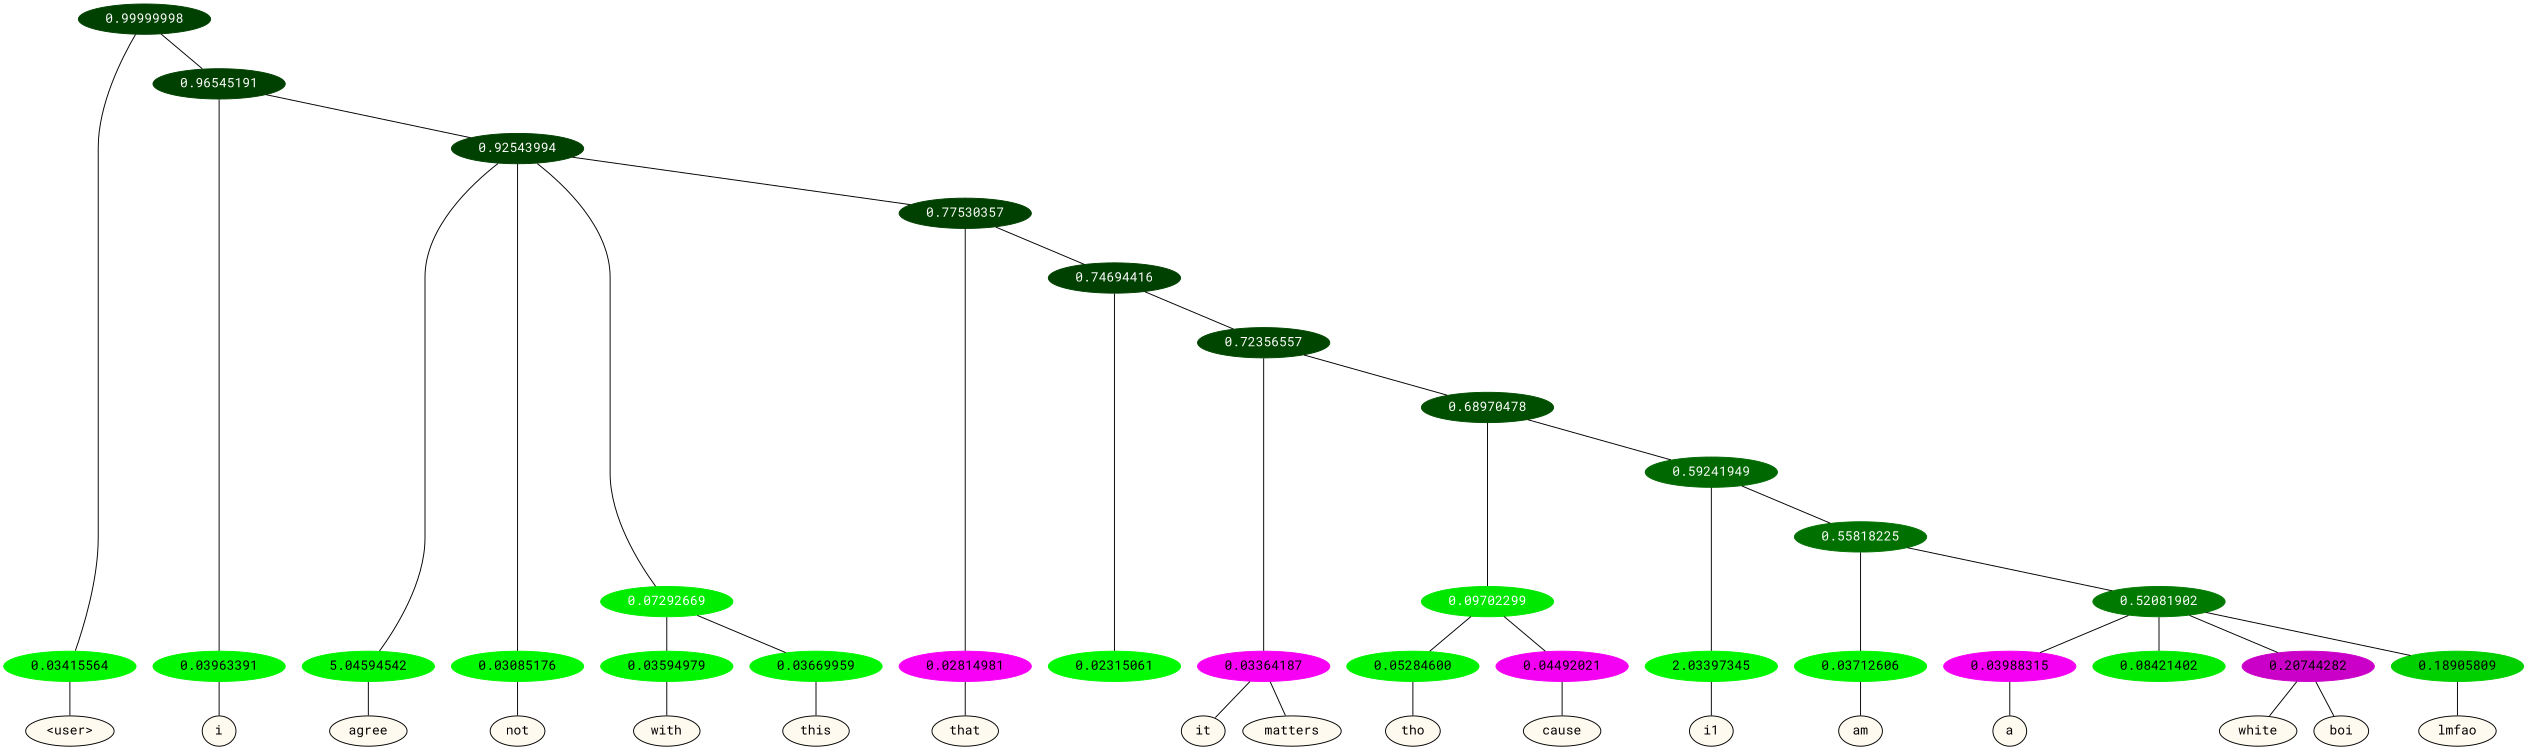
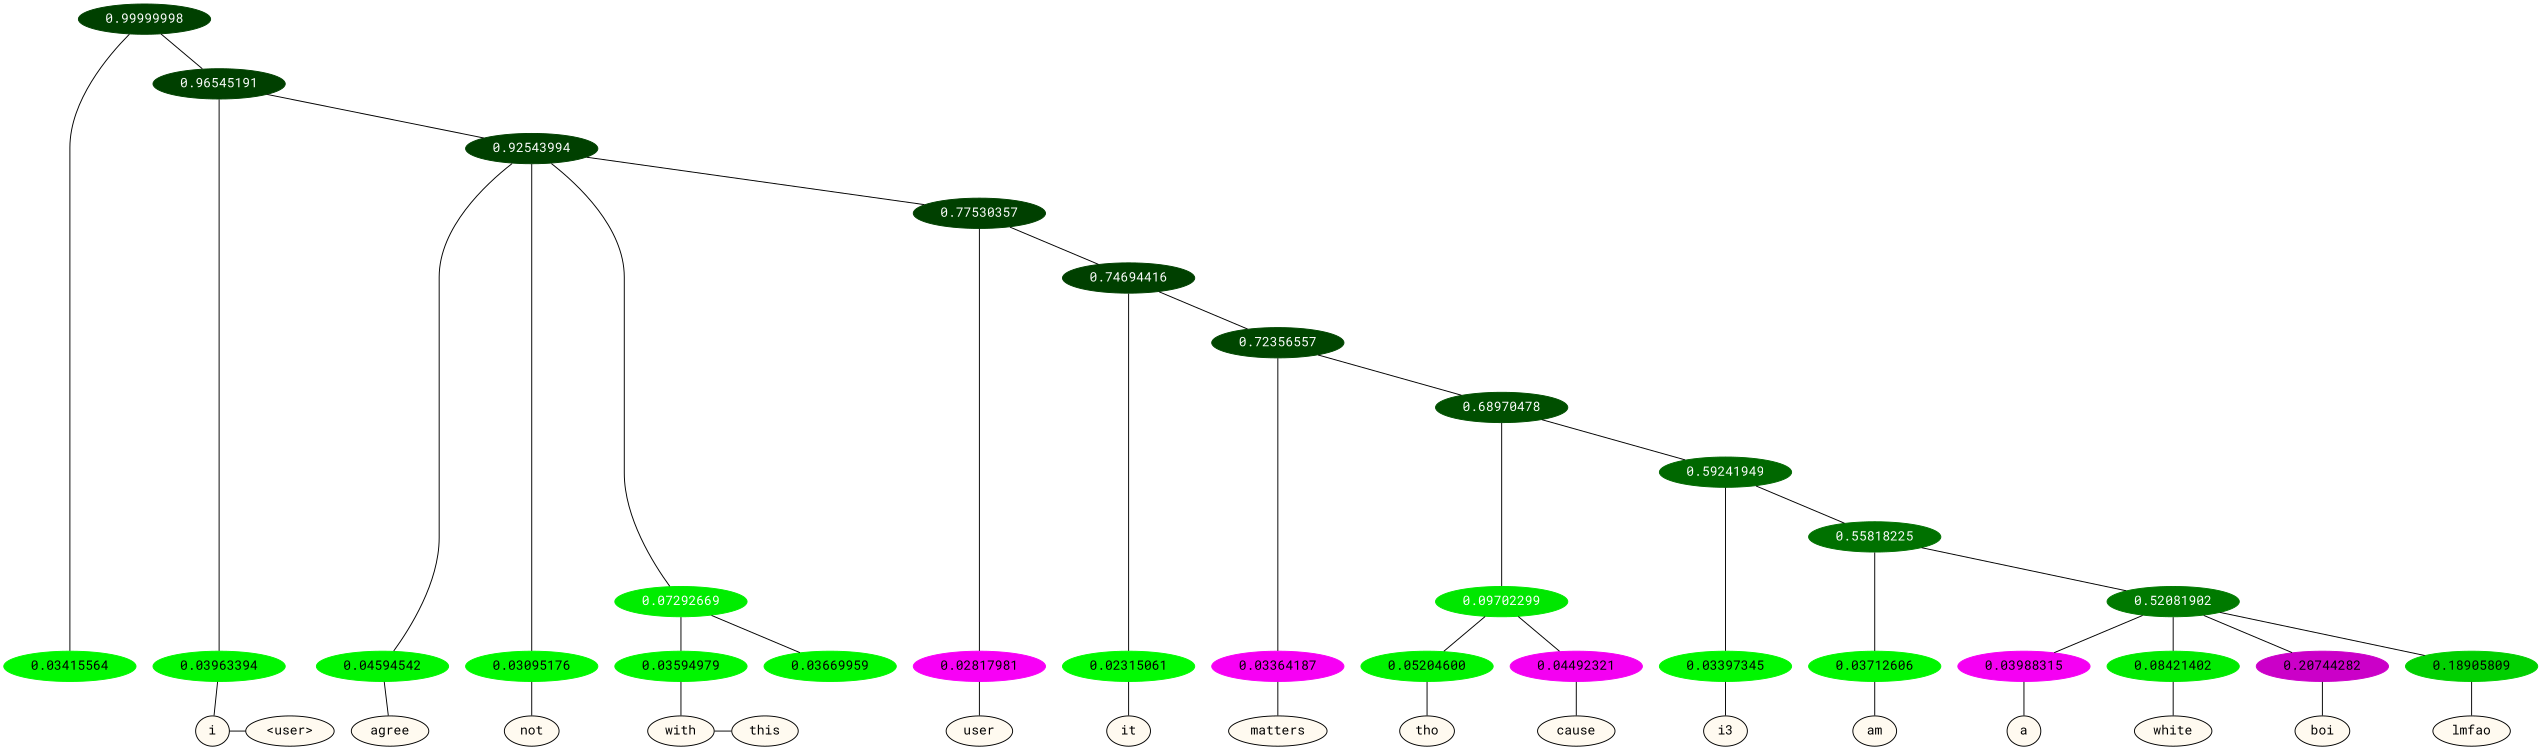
node "0.03963391": label "0.03963391" -> "0.03963394"
node "5.04594542": label "5.04594542" -> "0.04594542"
node "0.03085176": label "0.03085176" -> "0.03095176"
node "0.02814981": label "0.02814981" -> "0.02817981"
node "0.05284600": label "0.05284600" -> "0.05204600"
node "0.04492021": label "0.04492021" -> "0.04492321"
node "2.03397345": label "2.03397345" -> "0.03397345"
edge "0.03415564" -- "<user>": now "i" -- "<user>"
edge "0.03669959" -- "this": now "with" -- "this"
edge "0.20744282" -- "white": now "0.08421402" -- "white"
edge "0.03364187" -- "it": now "0.02315061" -- "it"
node "that": label "that" -> "user"
node "i1": label "i1" -> "i3"
